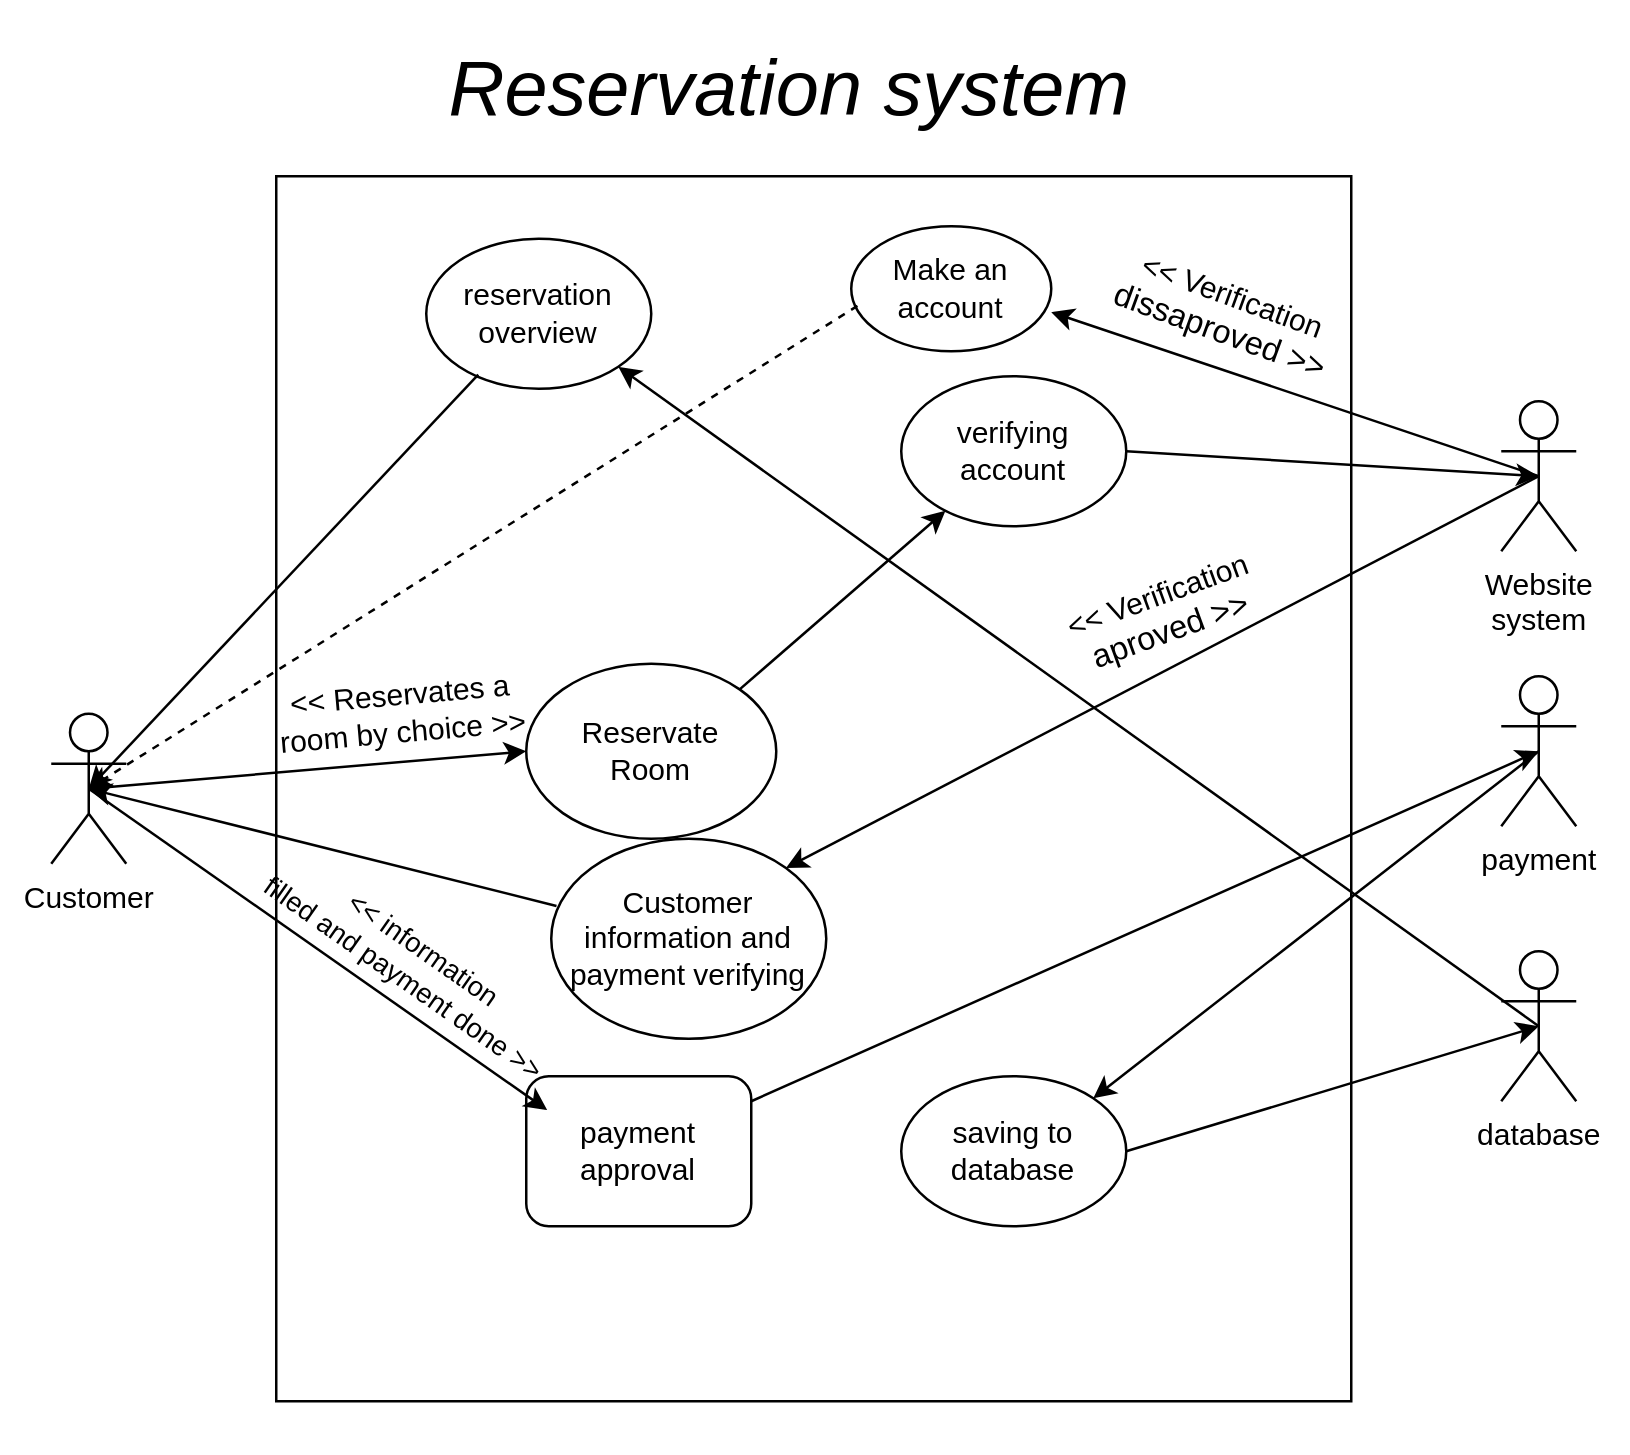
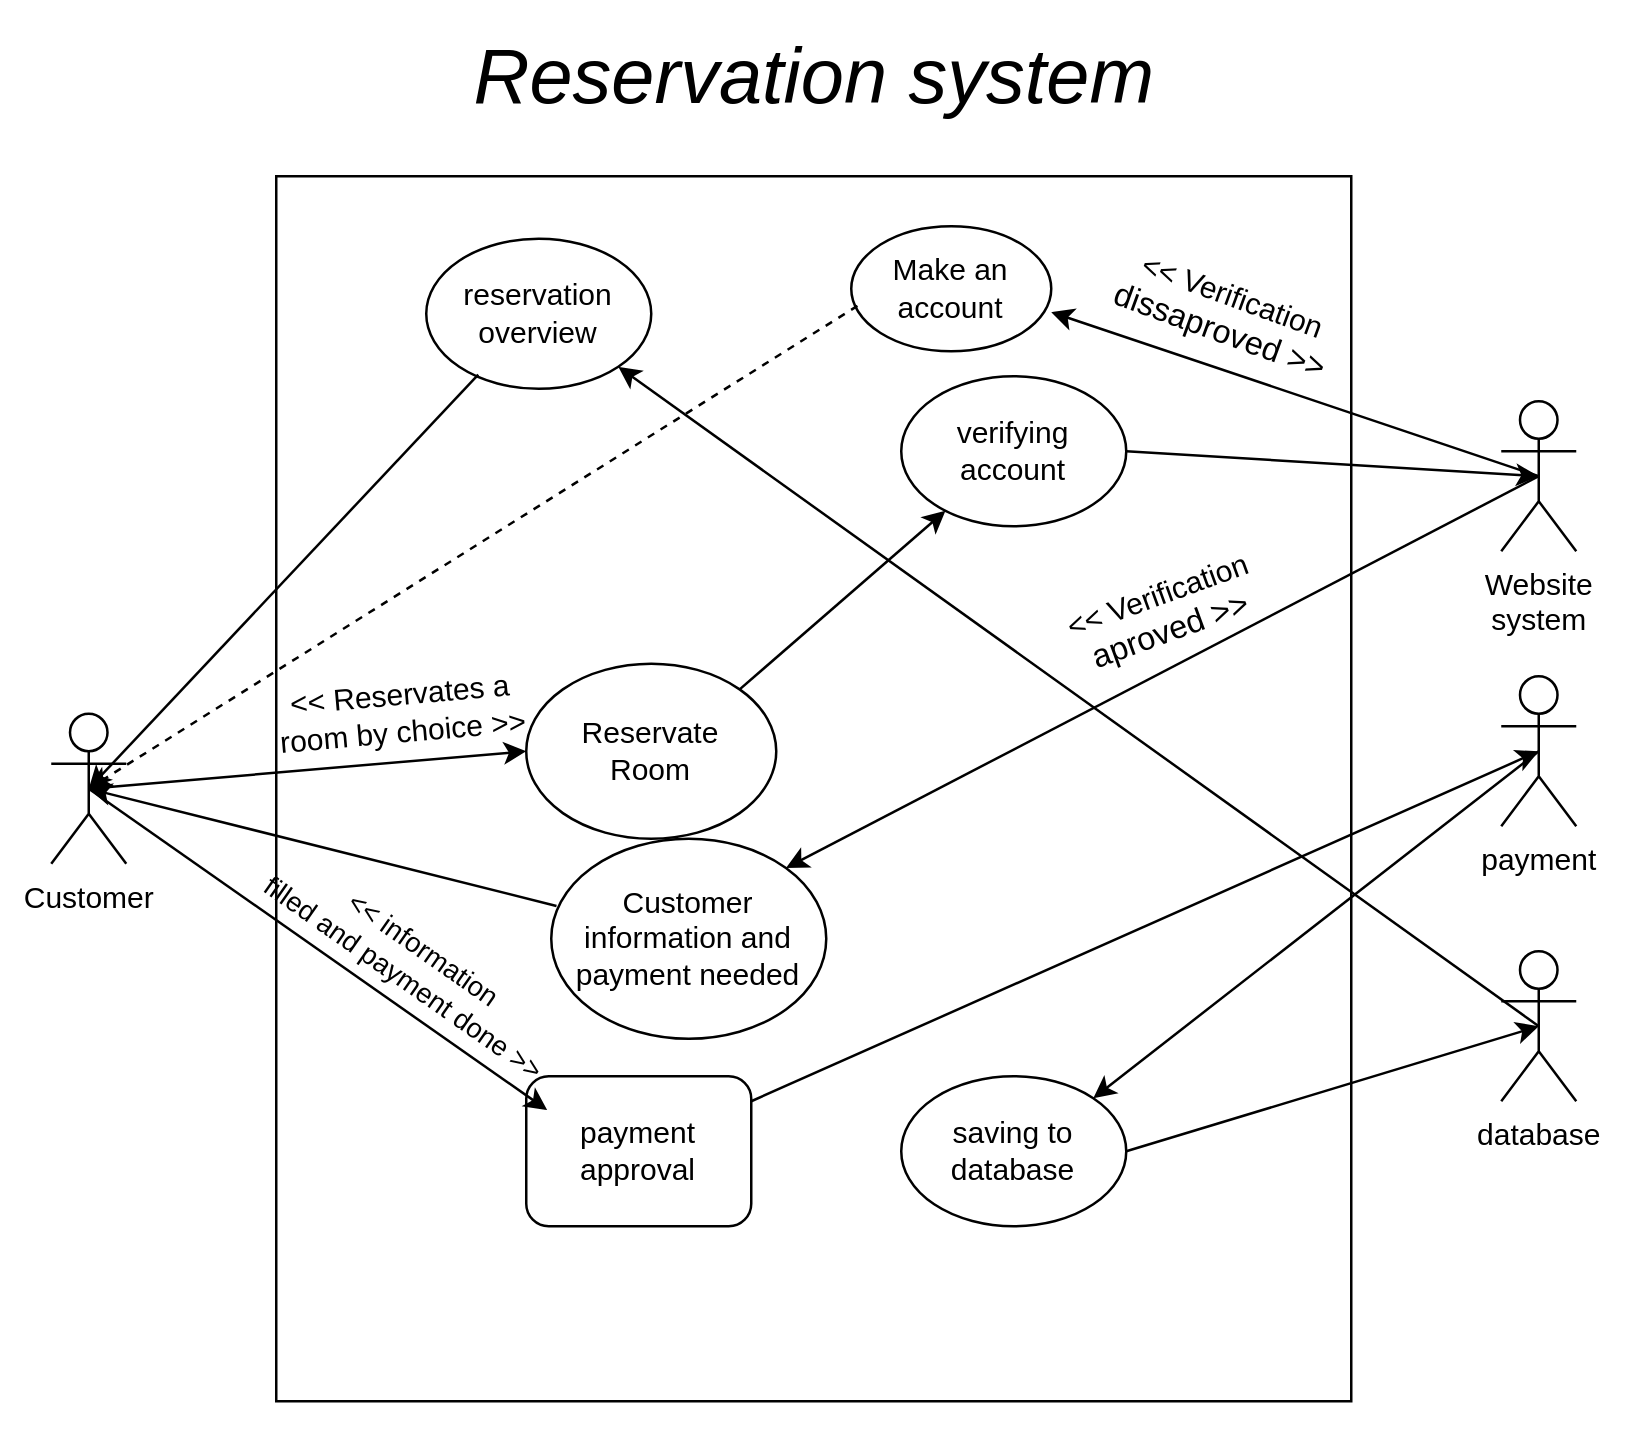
node "Reservation system": moved (789, 89) -> (814, 76)
node "Customer information and payment verifying": label "Customer information and payment verifying" -> "Customer information and payment needed"
